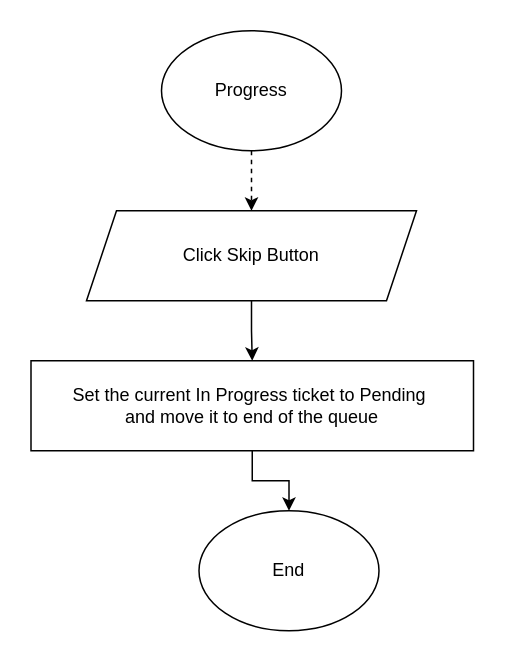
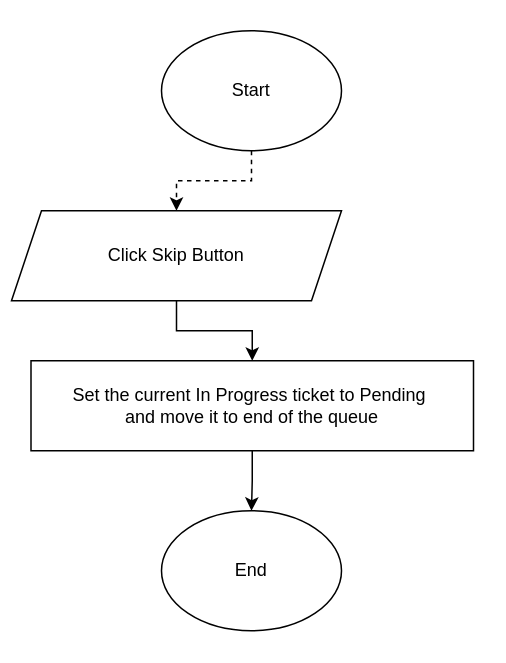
node "Progress": label "Progress" -> "Start"
node "Click Skip Button": moved (251, 256) -> (176, 256)
node "End": moved (289, 571) -> (251, 571)
